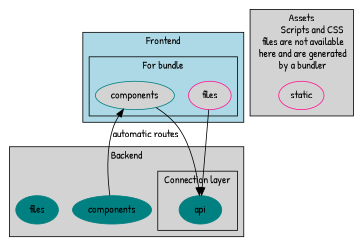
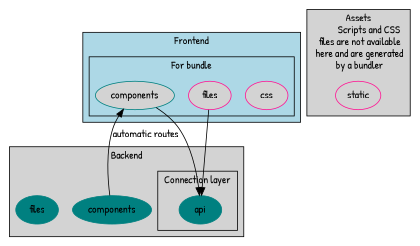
node "css": added
